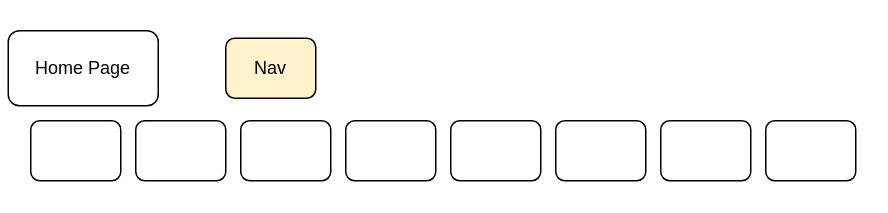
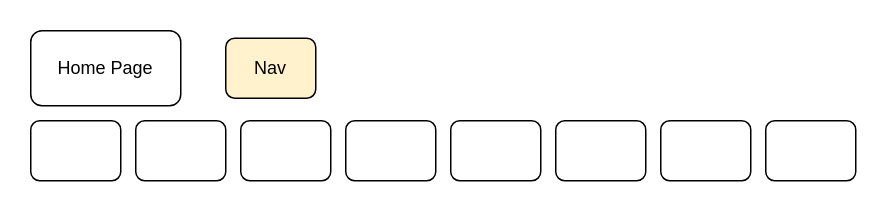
node "Home Page": moved (83, 68) -> (106, 68)
